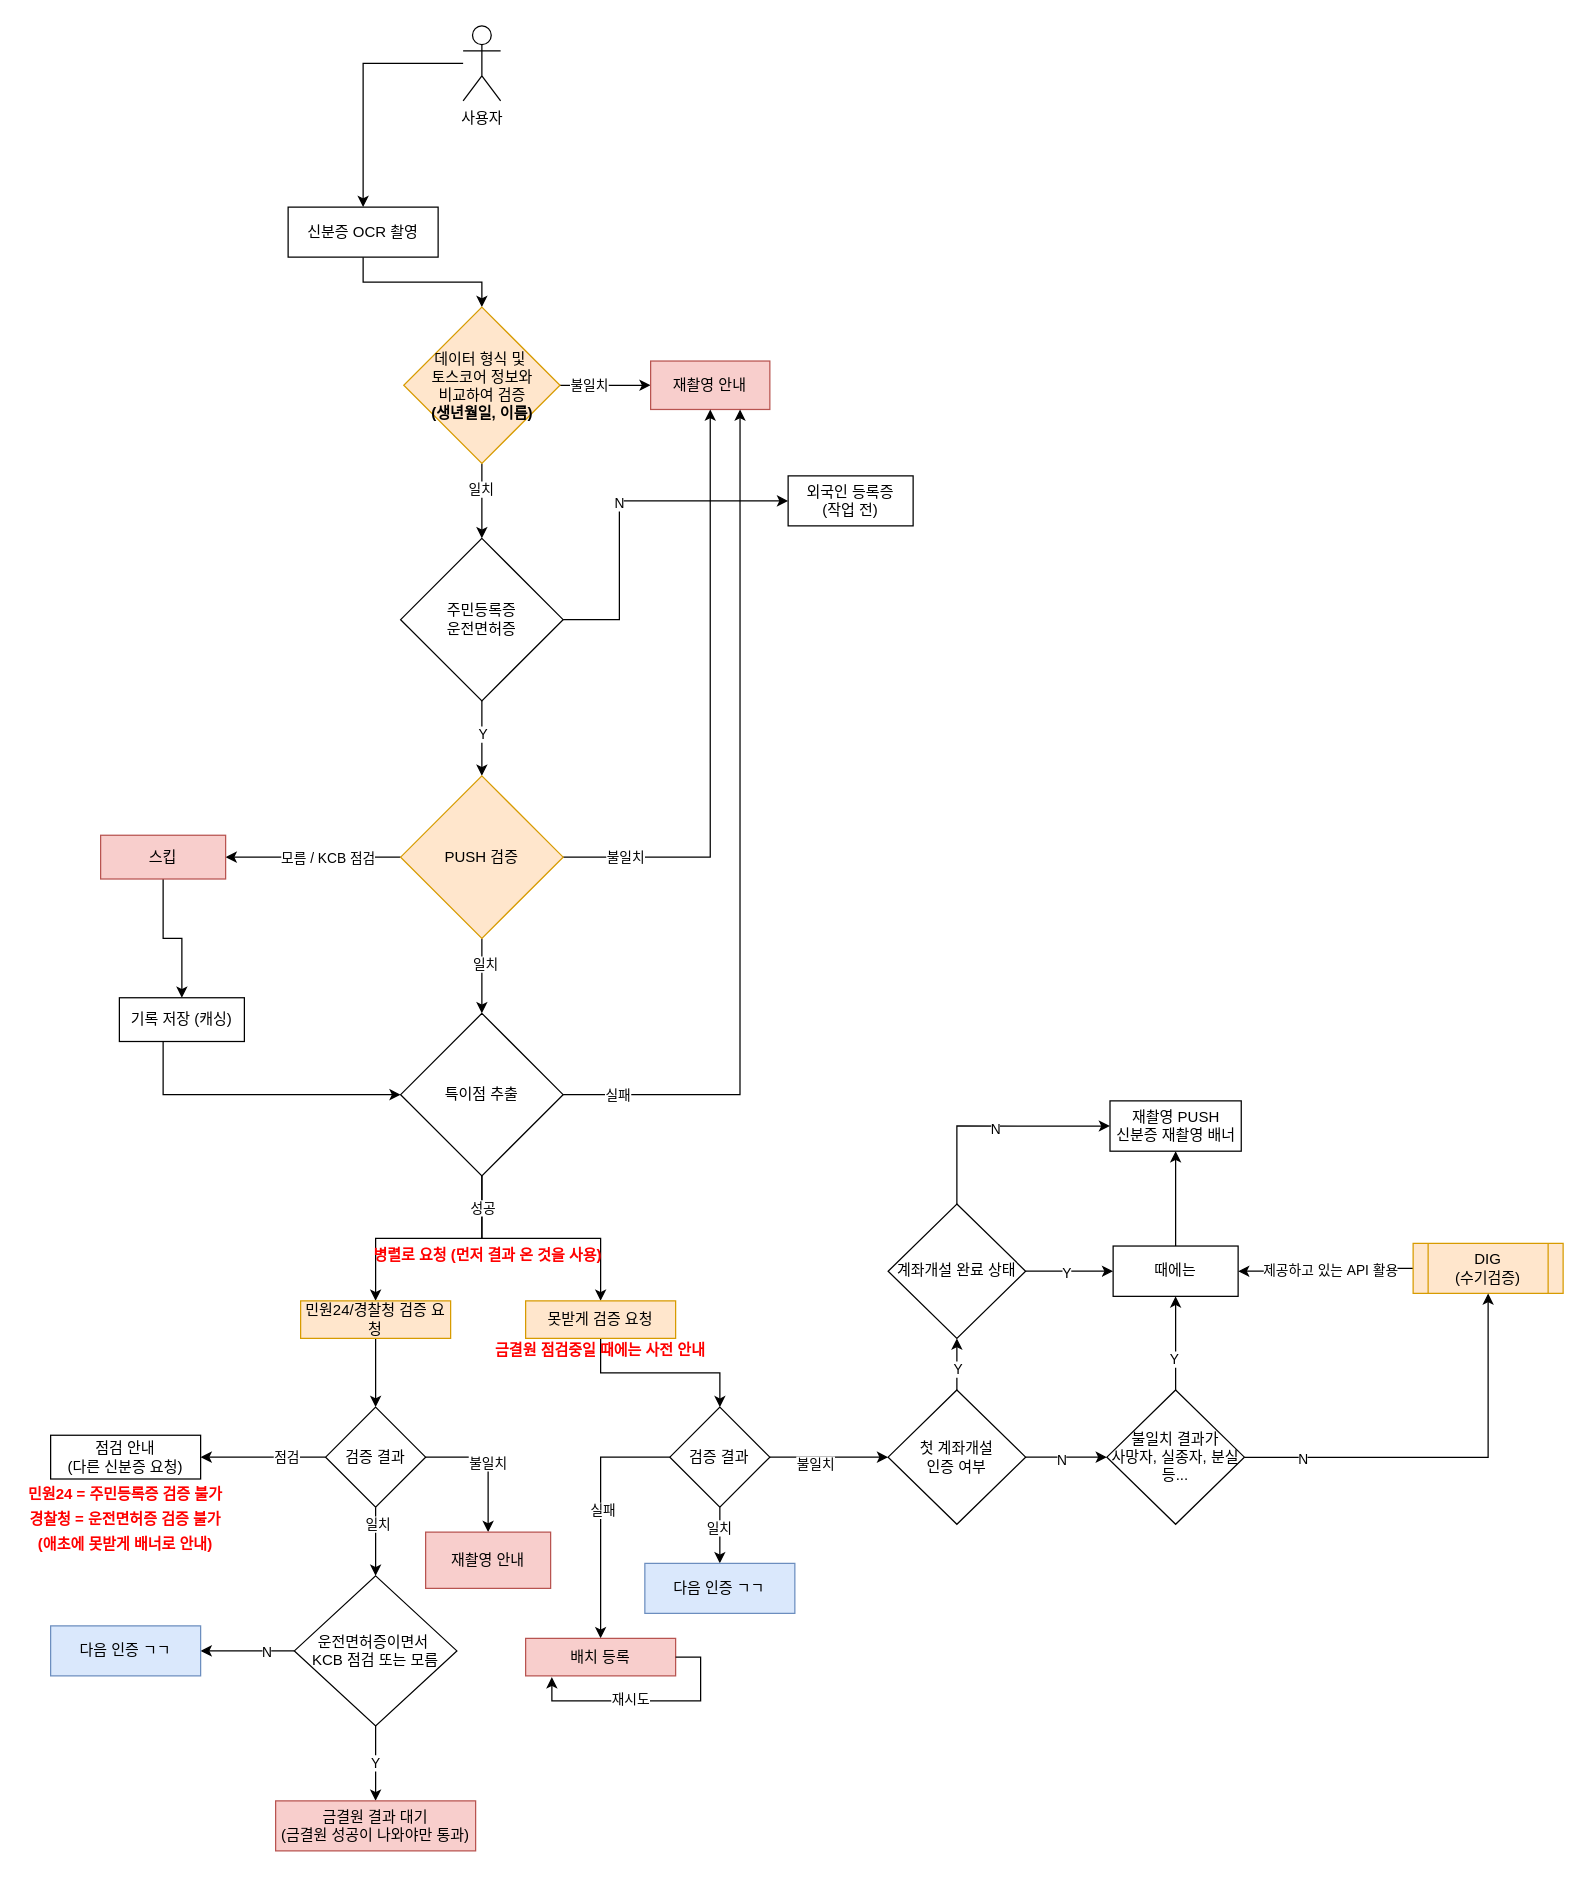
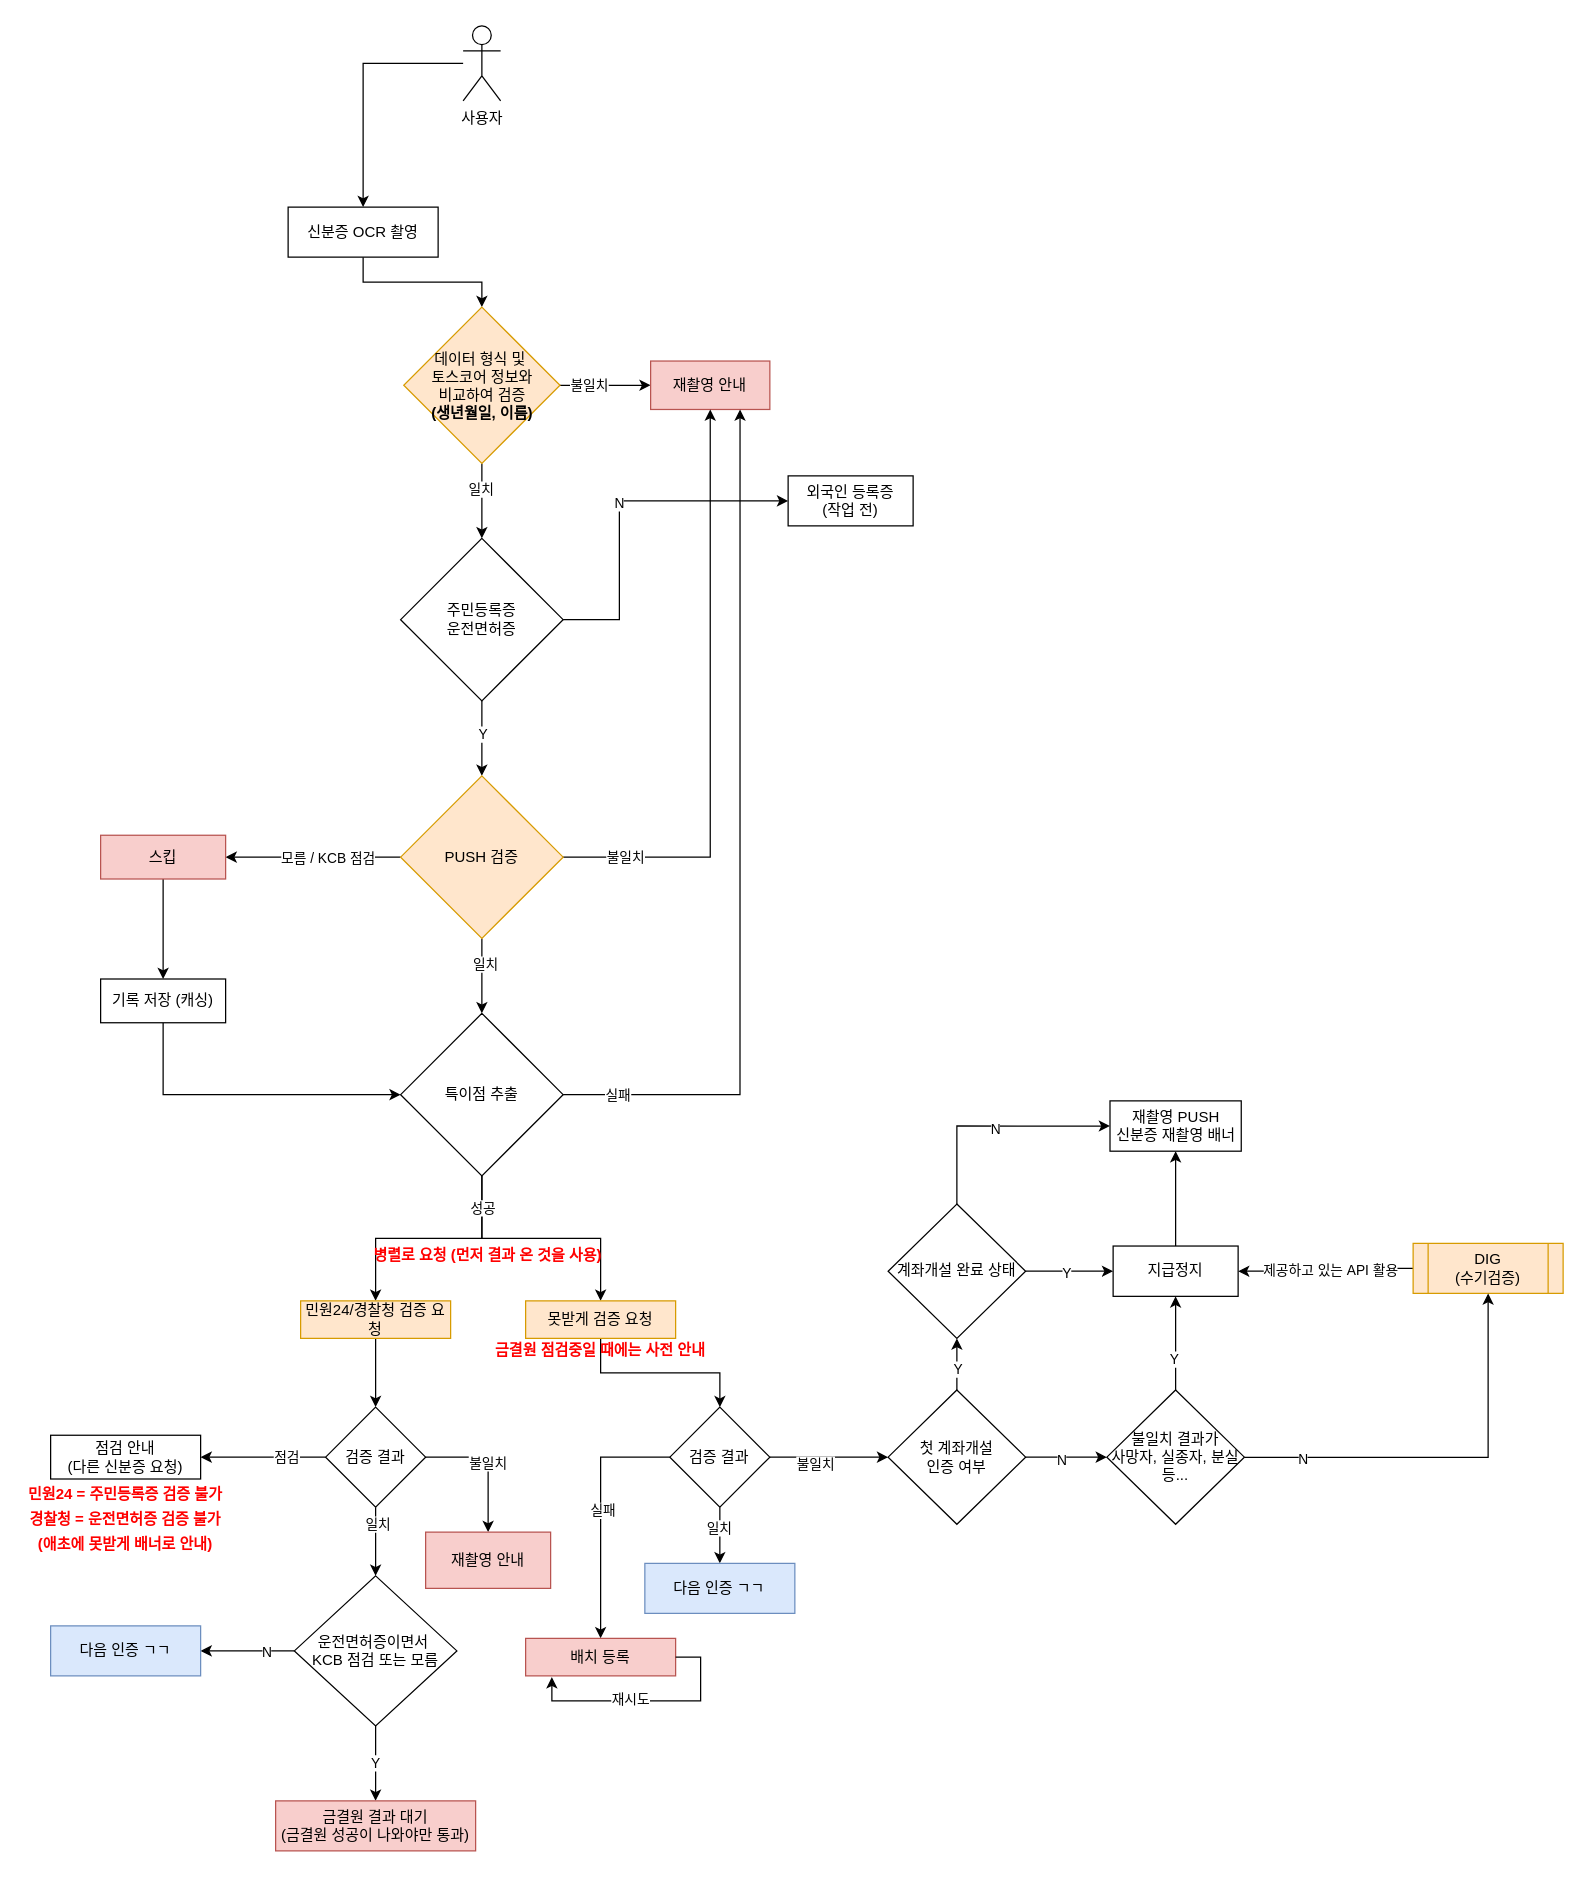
node "기록 저장 (캐싱)": moved (182, 1019) -> (163, 1001)
node "때에는": label "때에는" -> "지급정지"
